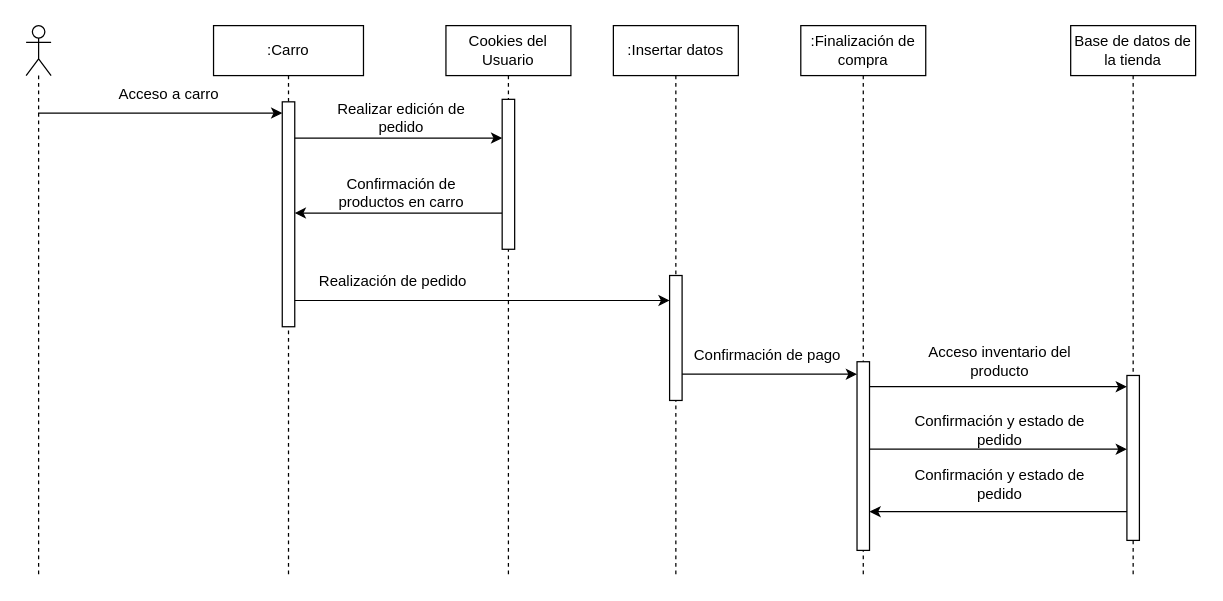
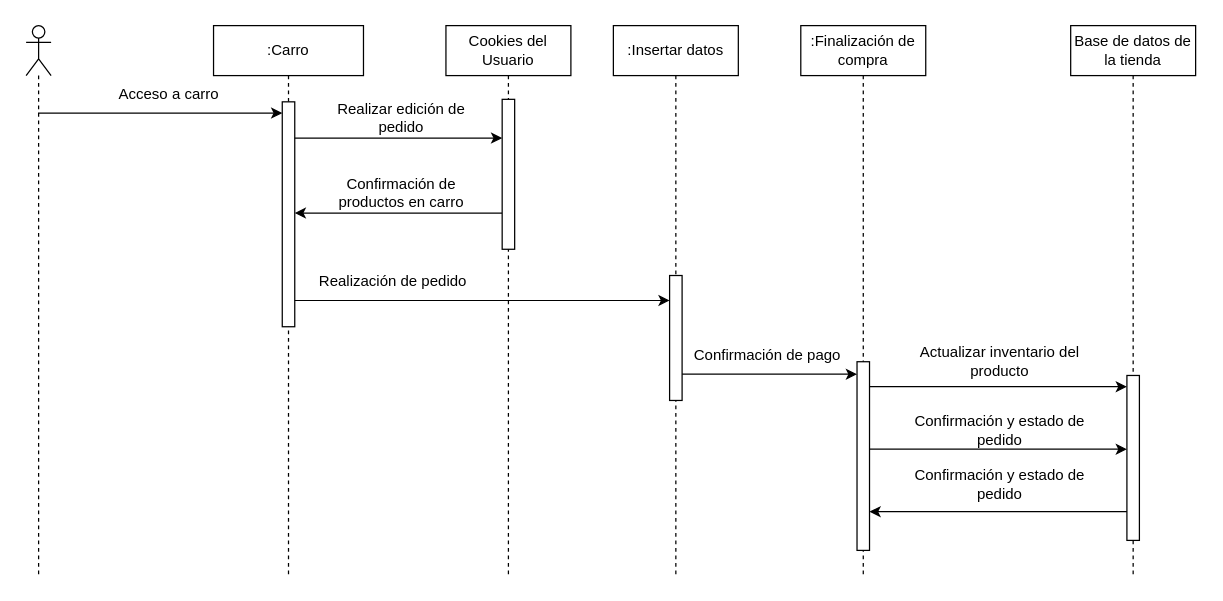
node "Acceso inventario del producto": label "Acceso inventario del producto" -> "Actualizar inventario del producto"
